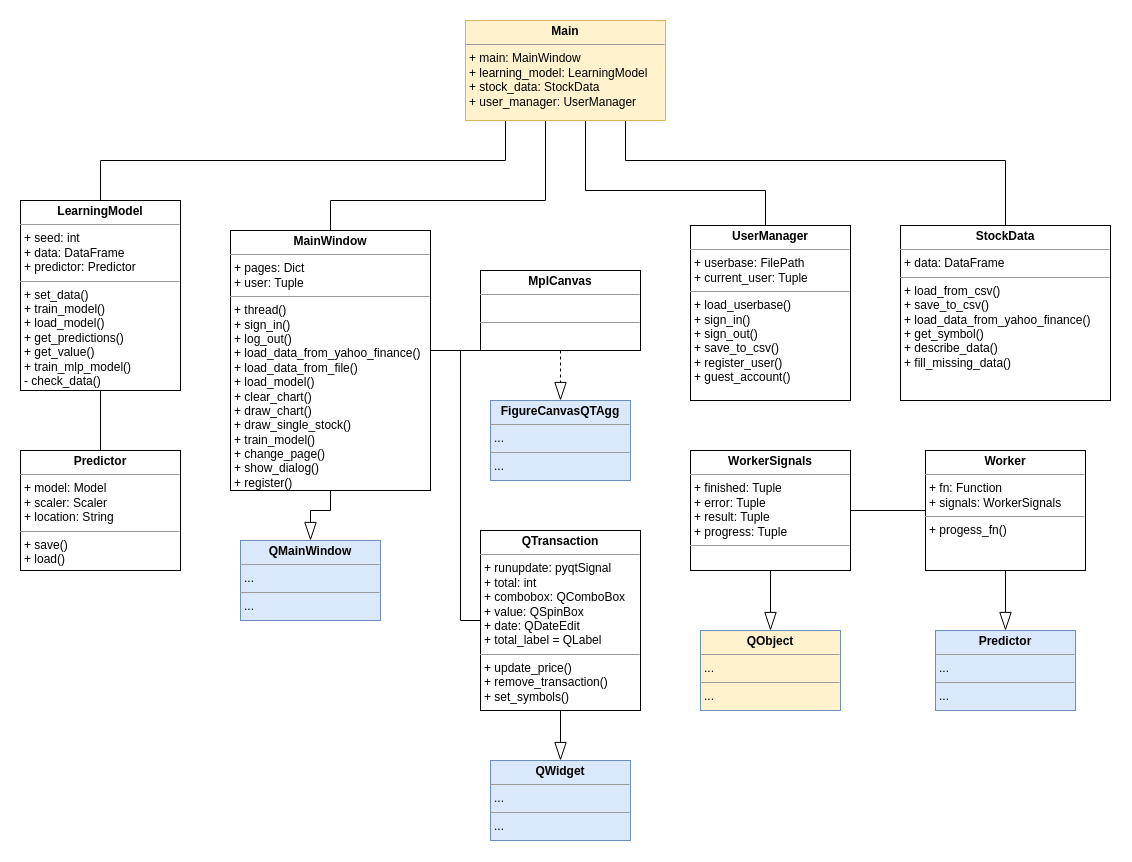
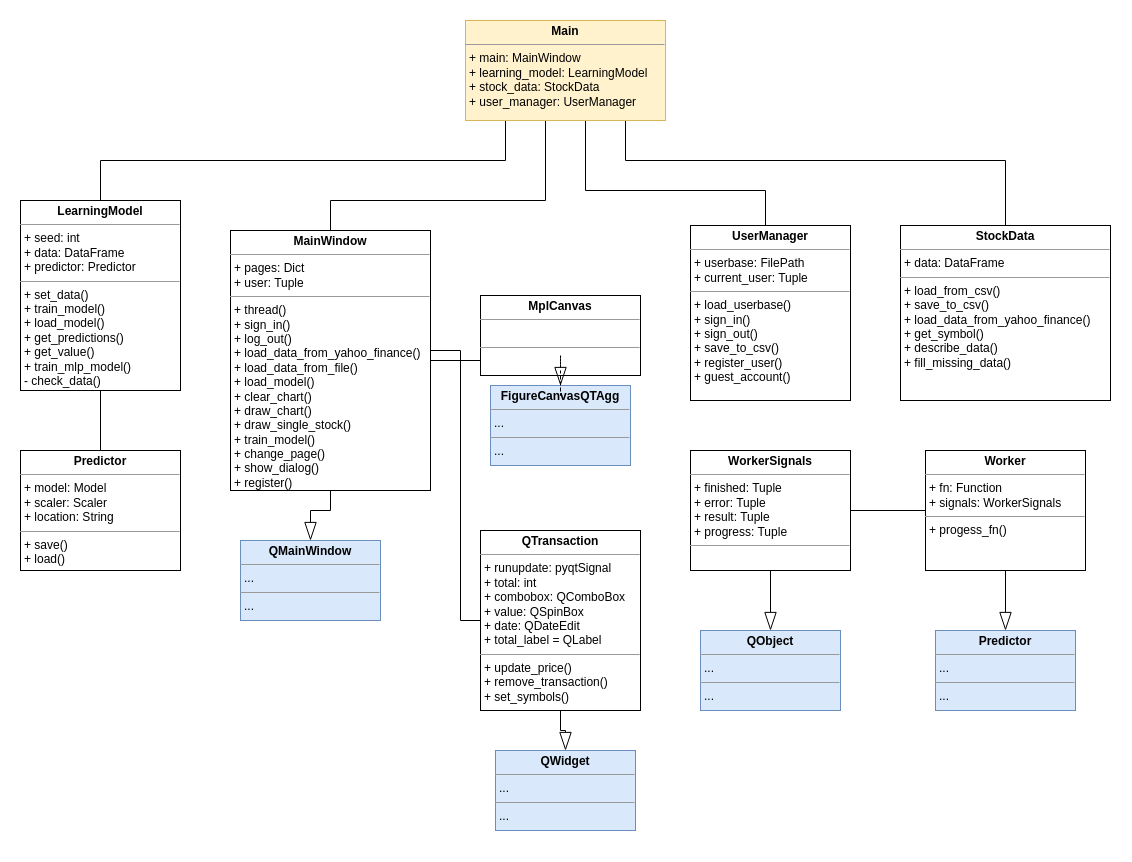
node "MplCanvas": moved (561, 311) -> (561, 336)
node "FigureCanvasQTAgg ... ...": moved (561, 441) -> (561, 426)
node "QObject ... ...": fillcolor #fff2cc -> #dae8fc
node "QWidget ... ...": moved (561, 801) -> (566, 791)
